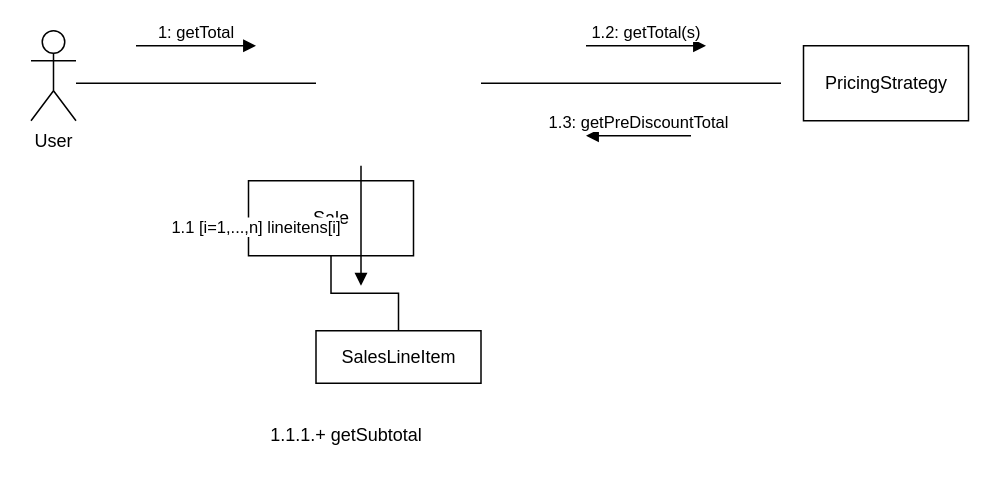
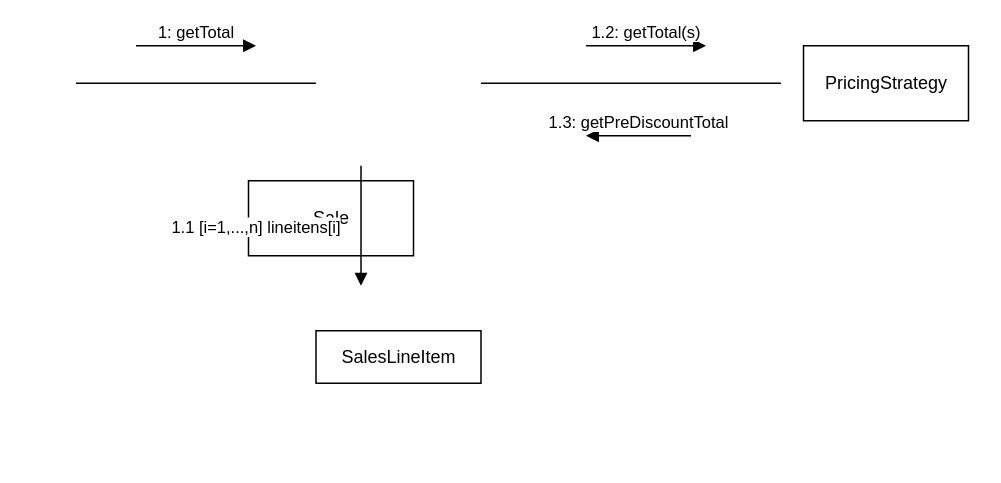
node "User": removed
edge "Sale" -- "SalesLineItem": removed
node "1.1.1.+ getSubtotal": removed
